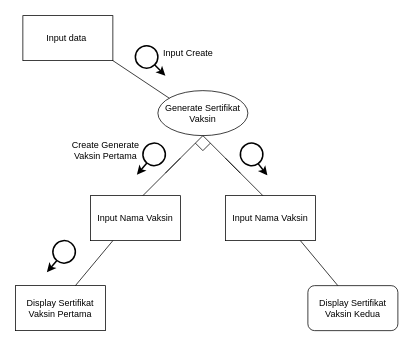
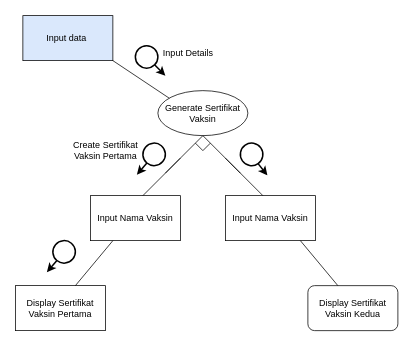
node "Input data": fillcolor #ffffff -> #dae8fc
node "Input Create": label "Input Create" -> "Input Details"
node "Create Generate Vaksin Pertama": label "Create Generate Vaksin Pertama" -> "Create Sertifikat Vaksin Pertama"
